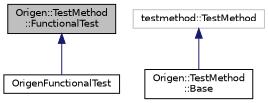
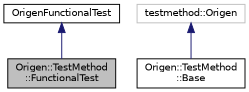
node "testmethod::TestMethod": label "testmethod::TestMethod" -> "testmethod::Origen"
edge "OrigenFunctionalTest" -> "Origen::TestMethod ::FunctionalTest": reversed
